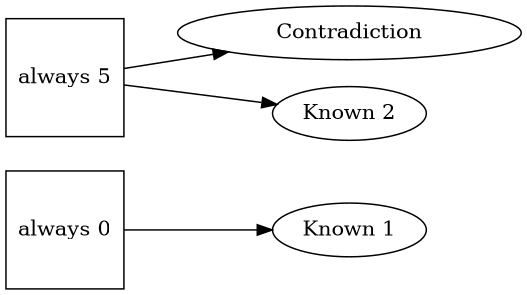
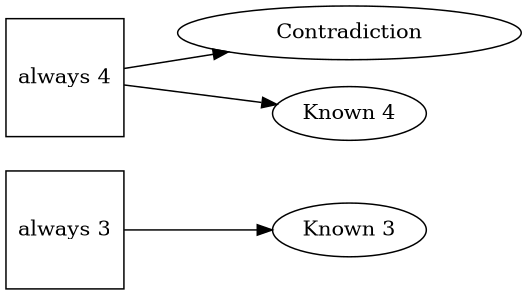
node "always 5": label "always 5" -> "always 4"
node "Known 2": label "Known 2" -> "Known 4"
node "always 0": label "always 0" -> "always 3"
node "Known 1": label "Known 1" -> "Known 3"
